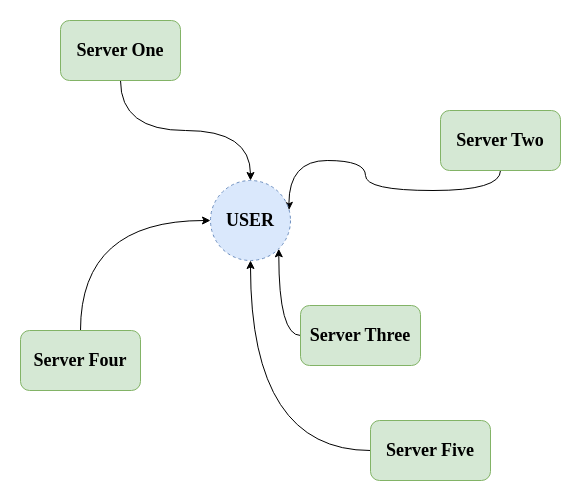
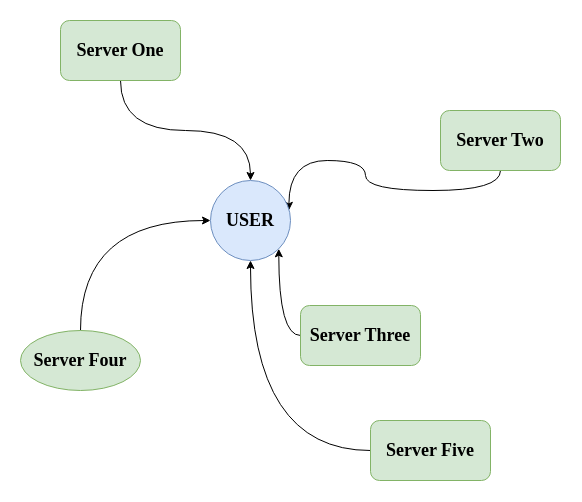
node "USER": style dashed -> solid
node "Server Four": shape rounded rectangle -> ellipse
